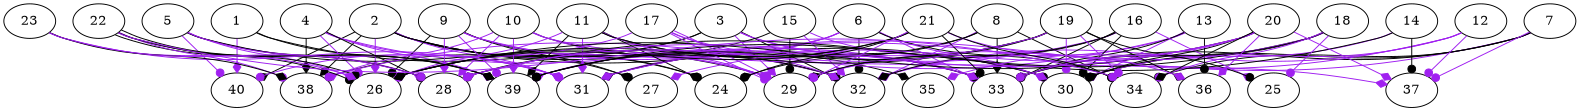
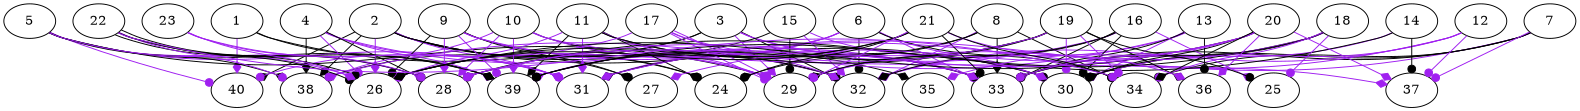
edge "23" -> "38": now "5" -> "38"
